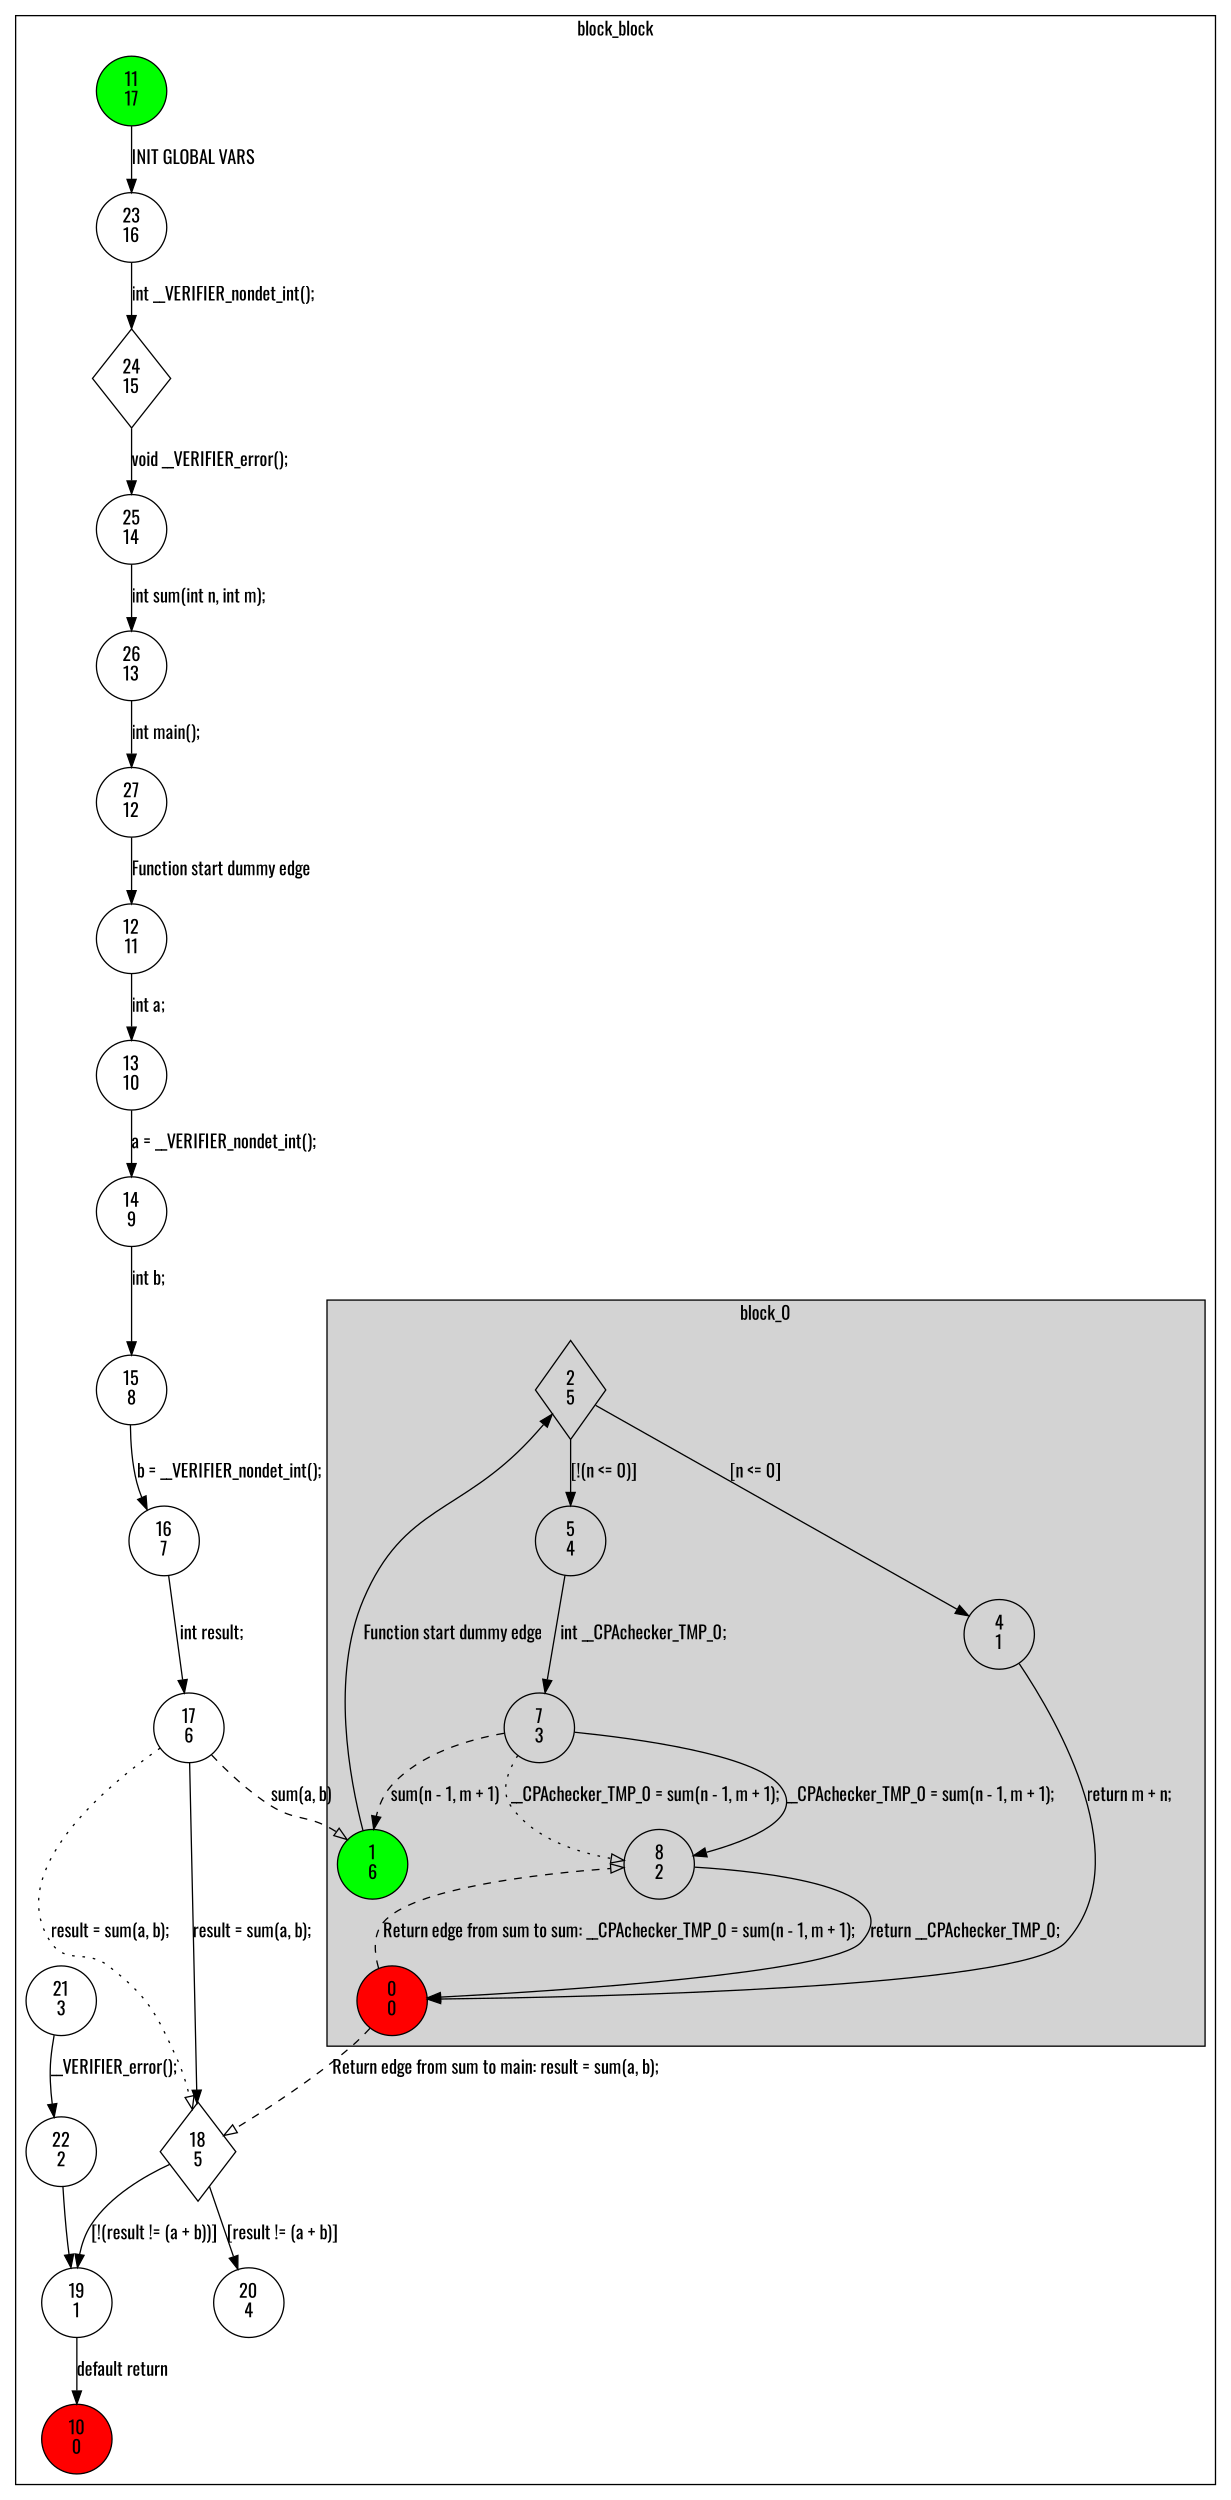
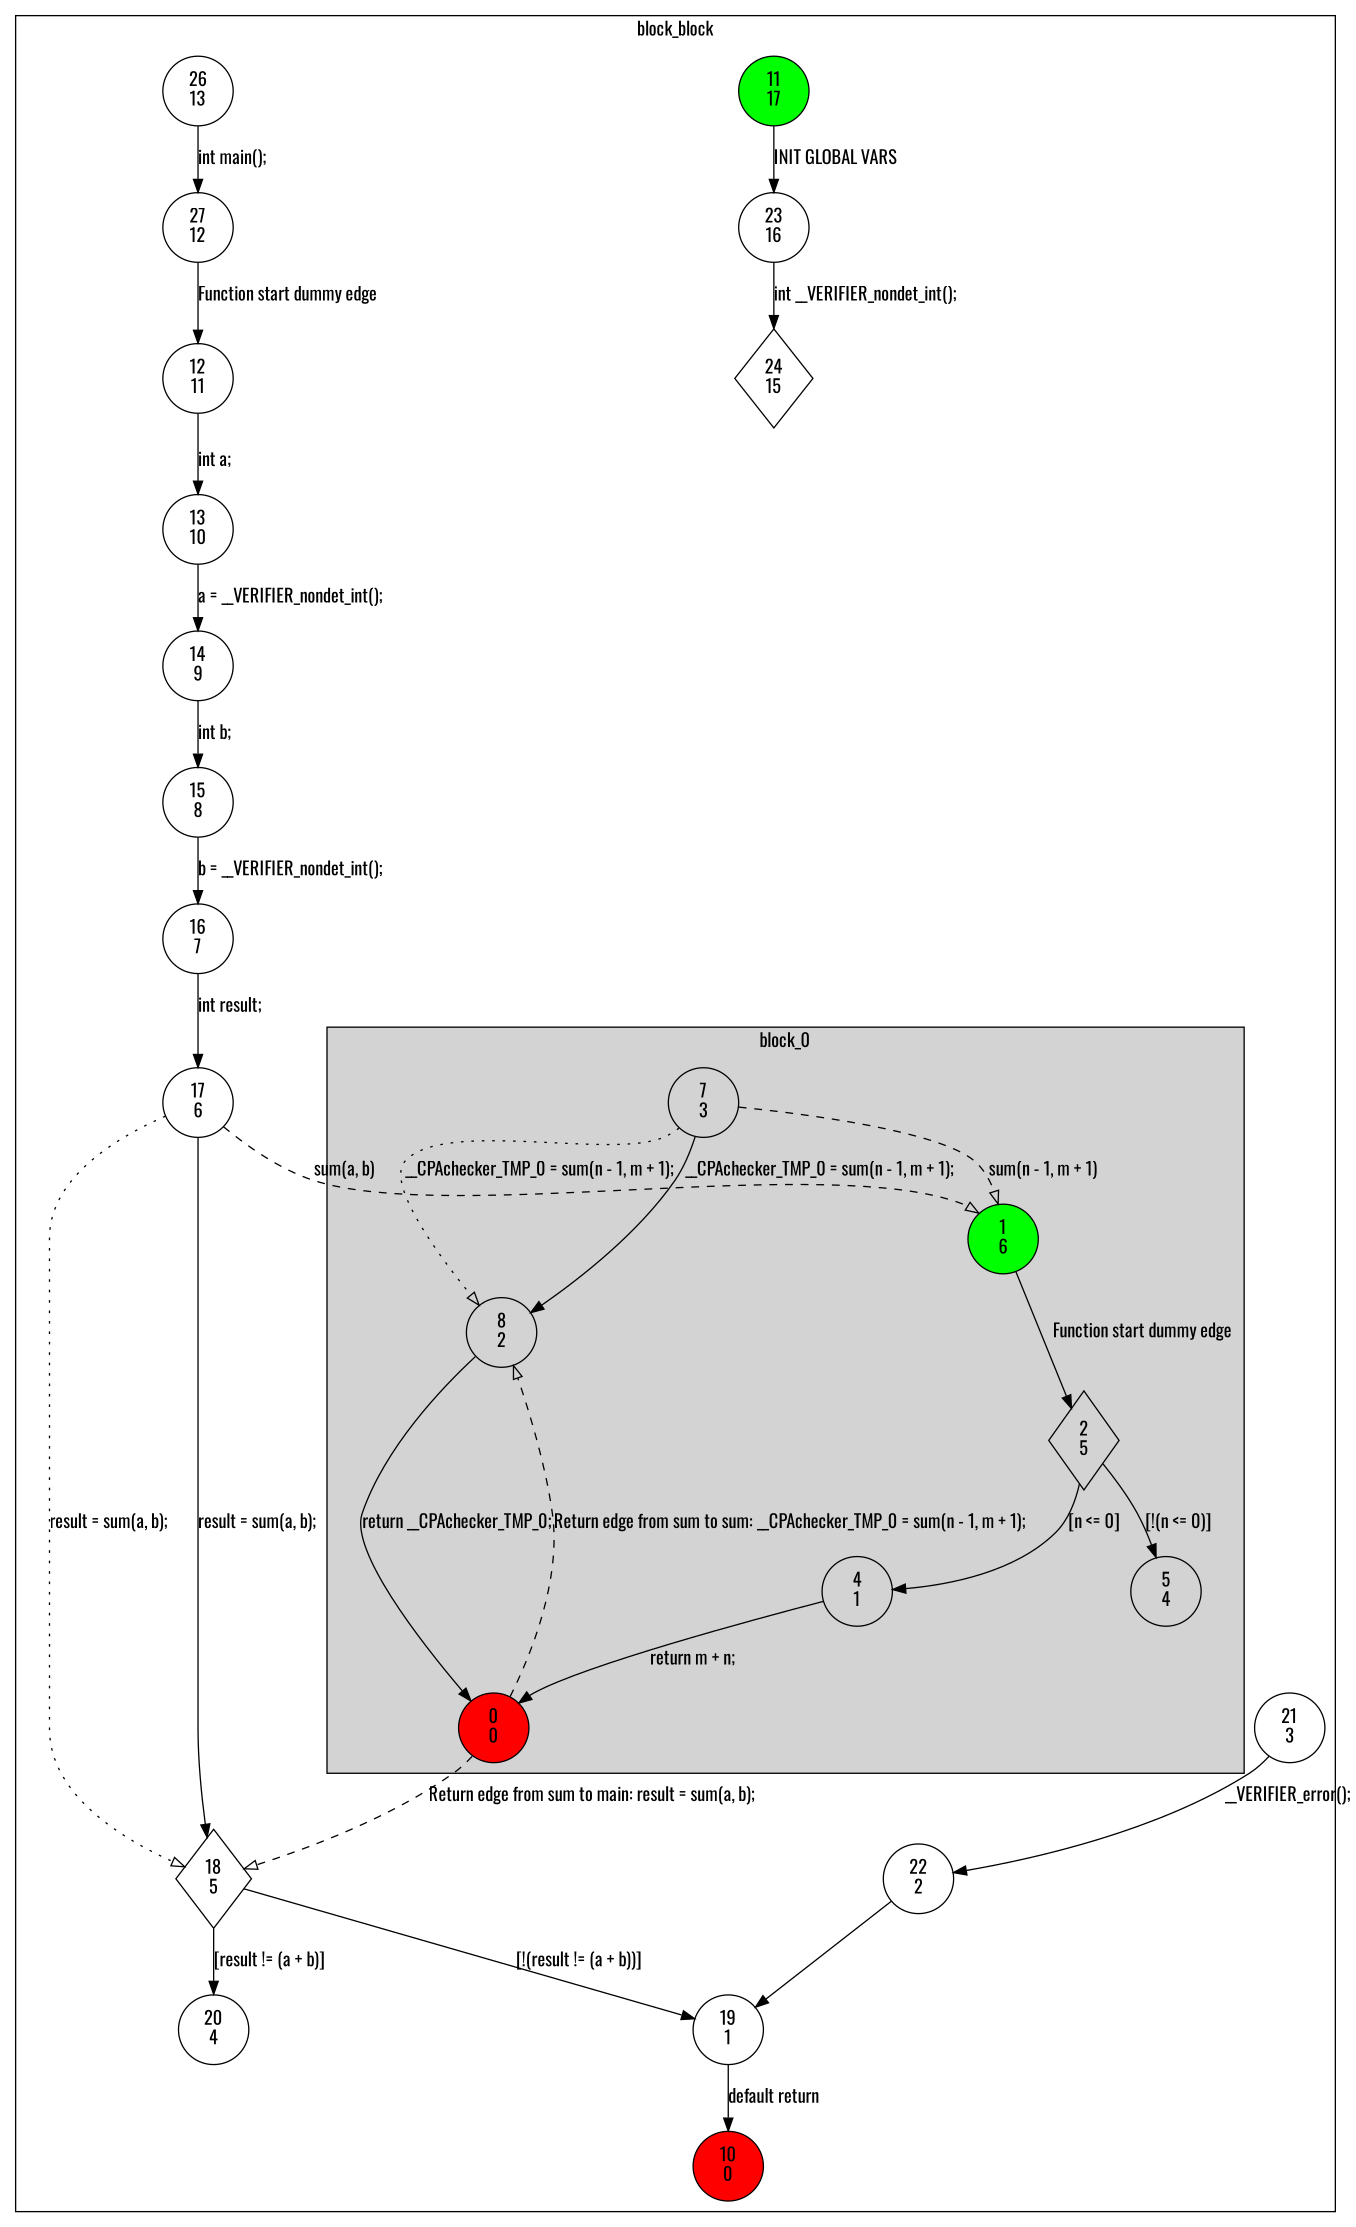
node "25 14": removed
edge "5 4" -> "7 3": removed, label "int __CPAchecker_TMP_0;"
edge "7 3" -> "1 6": arrowhead normal -> empty
